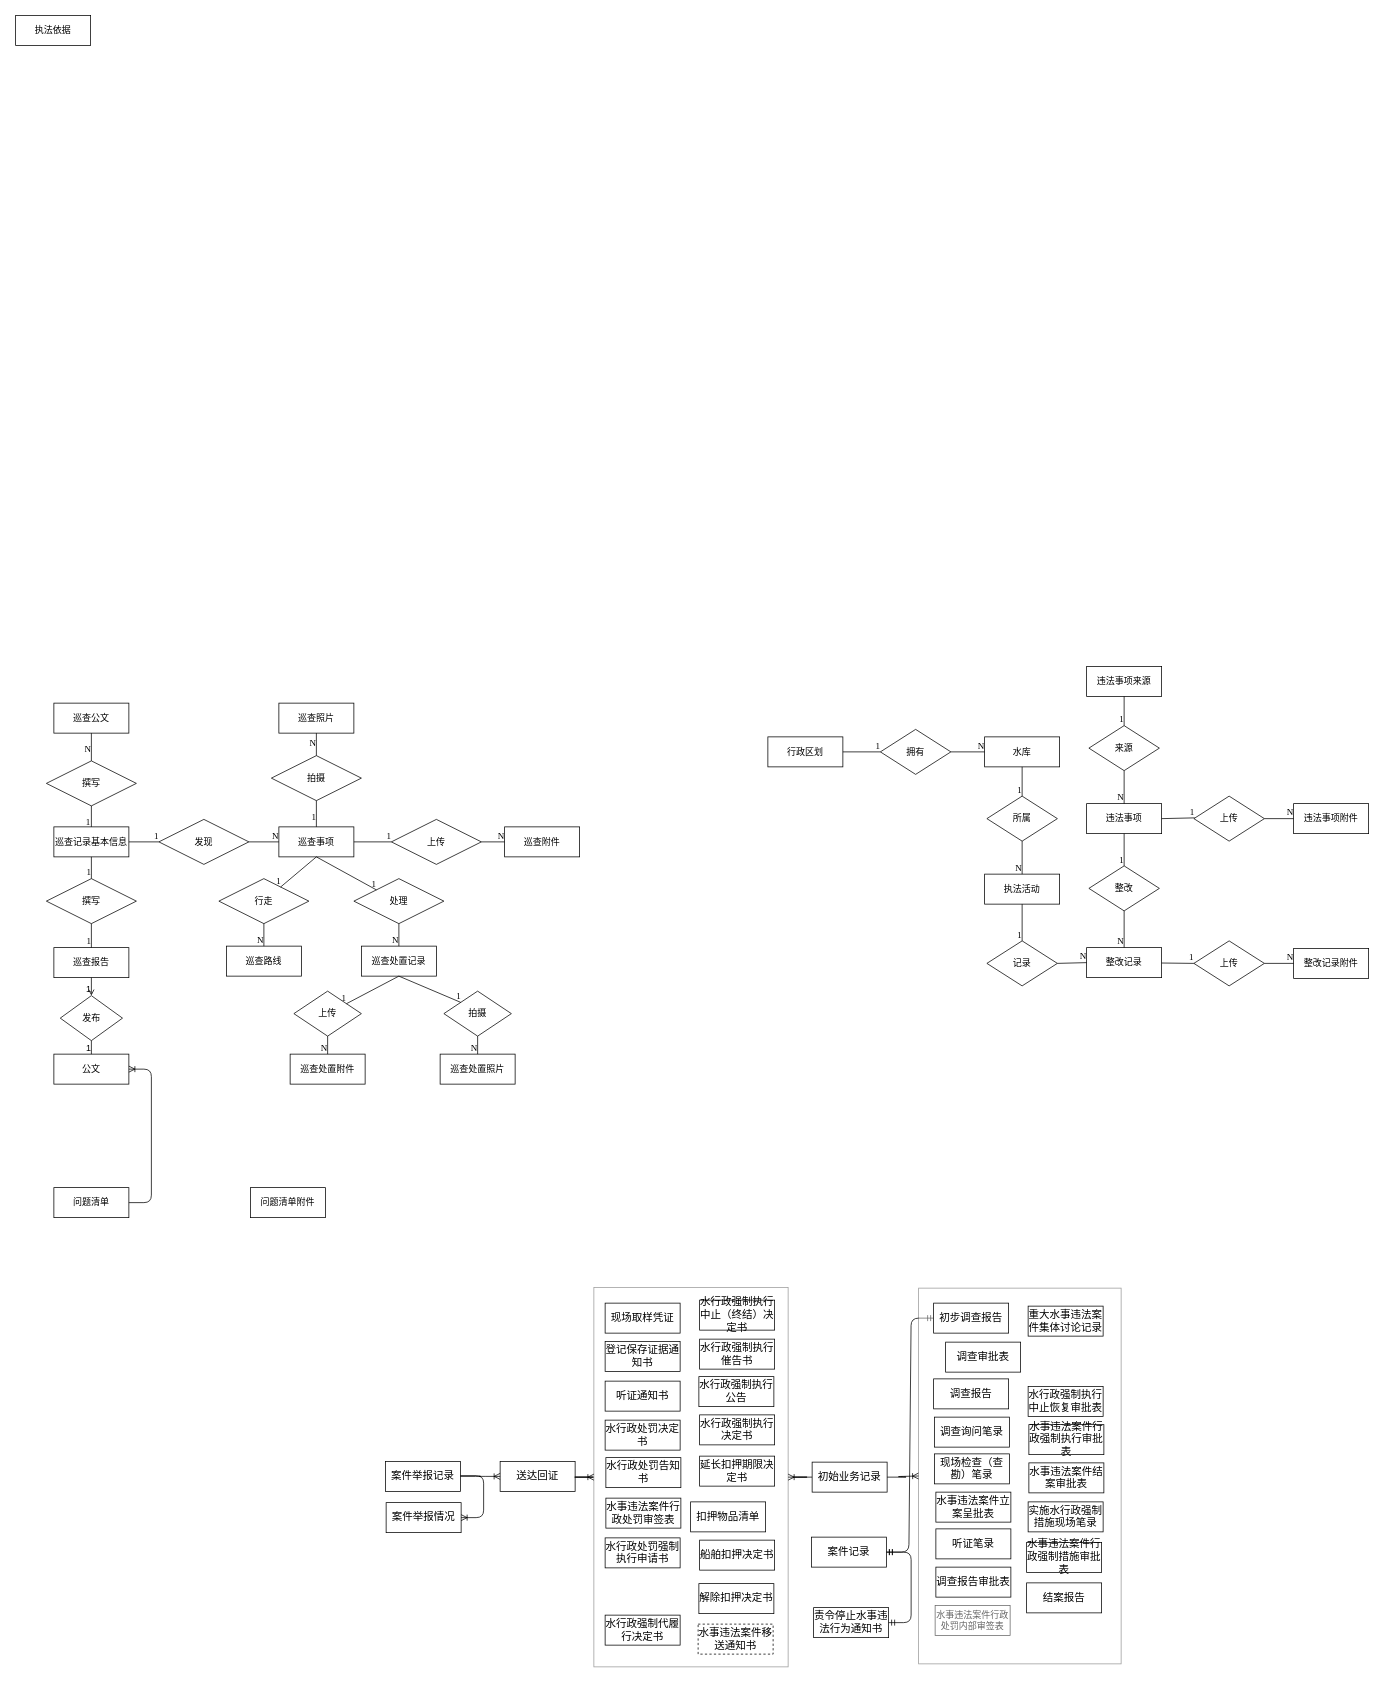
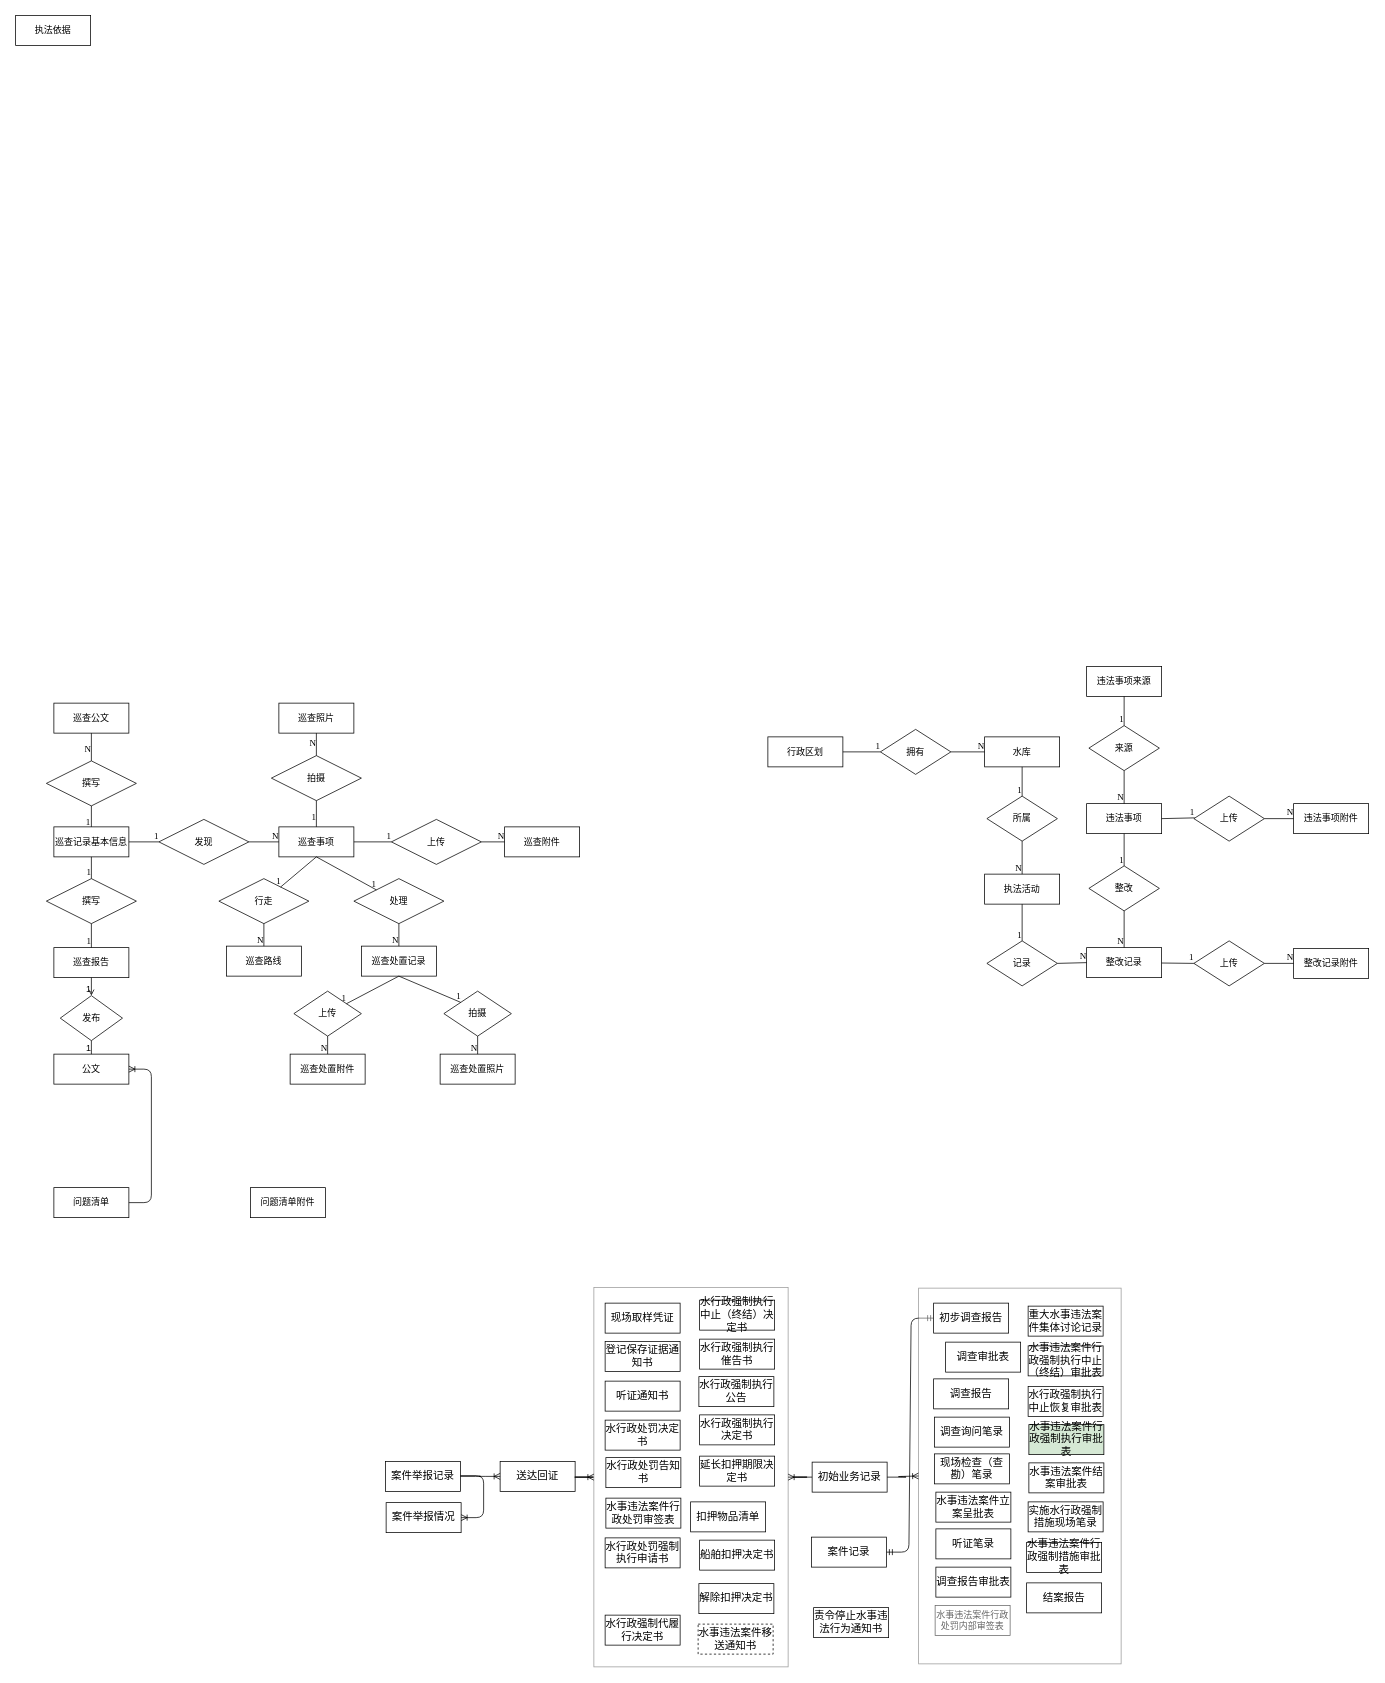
node "水事违法案件行政强制执行中止（终结）审批表": added
node "水事违法案件行政强制执行审批表": fillcolor #ffffff -> #d5e8d4
edge "案件记录" -- "责令停止水事违法行为通知书": removed
